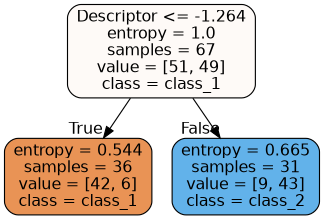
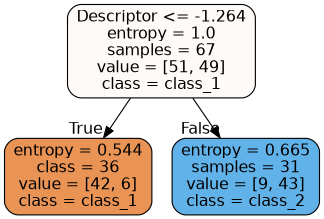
node "entropy = 0.544 samples = 36 value = [42, 6] class = class_1": label "entropy = 0.544 samples = 36 value = [42, 6] class = class_1" -> "entropy = 0.544 class = 36 value = [42, 6] class = class_1"
